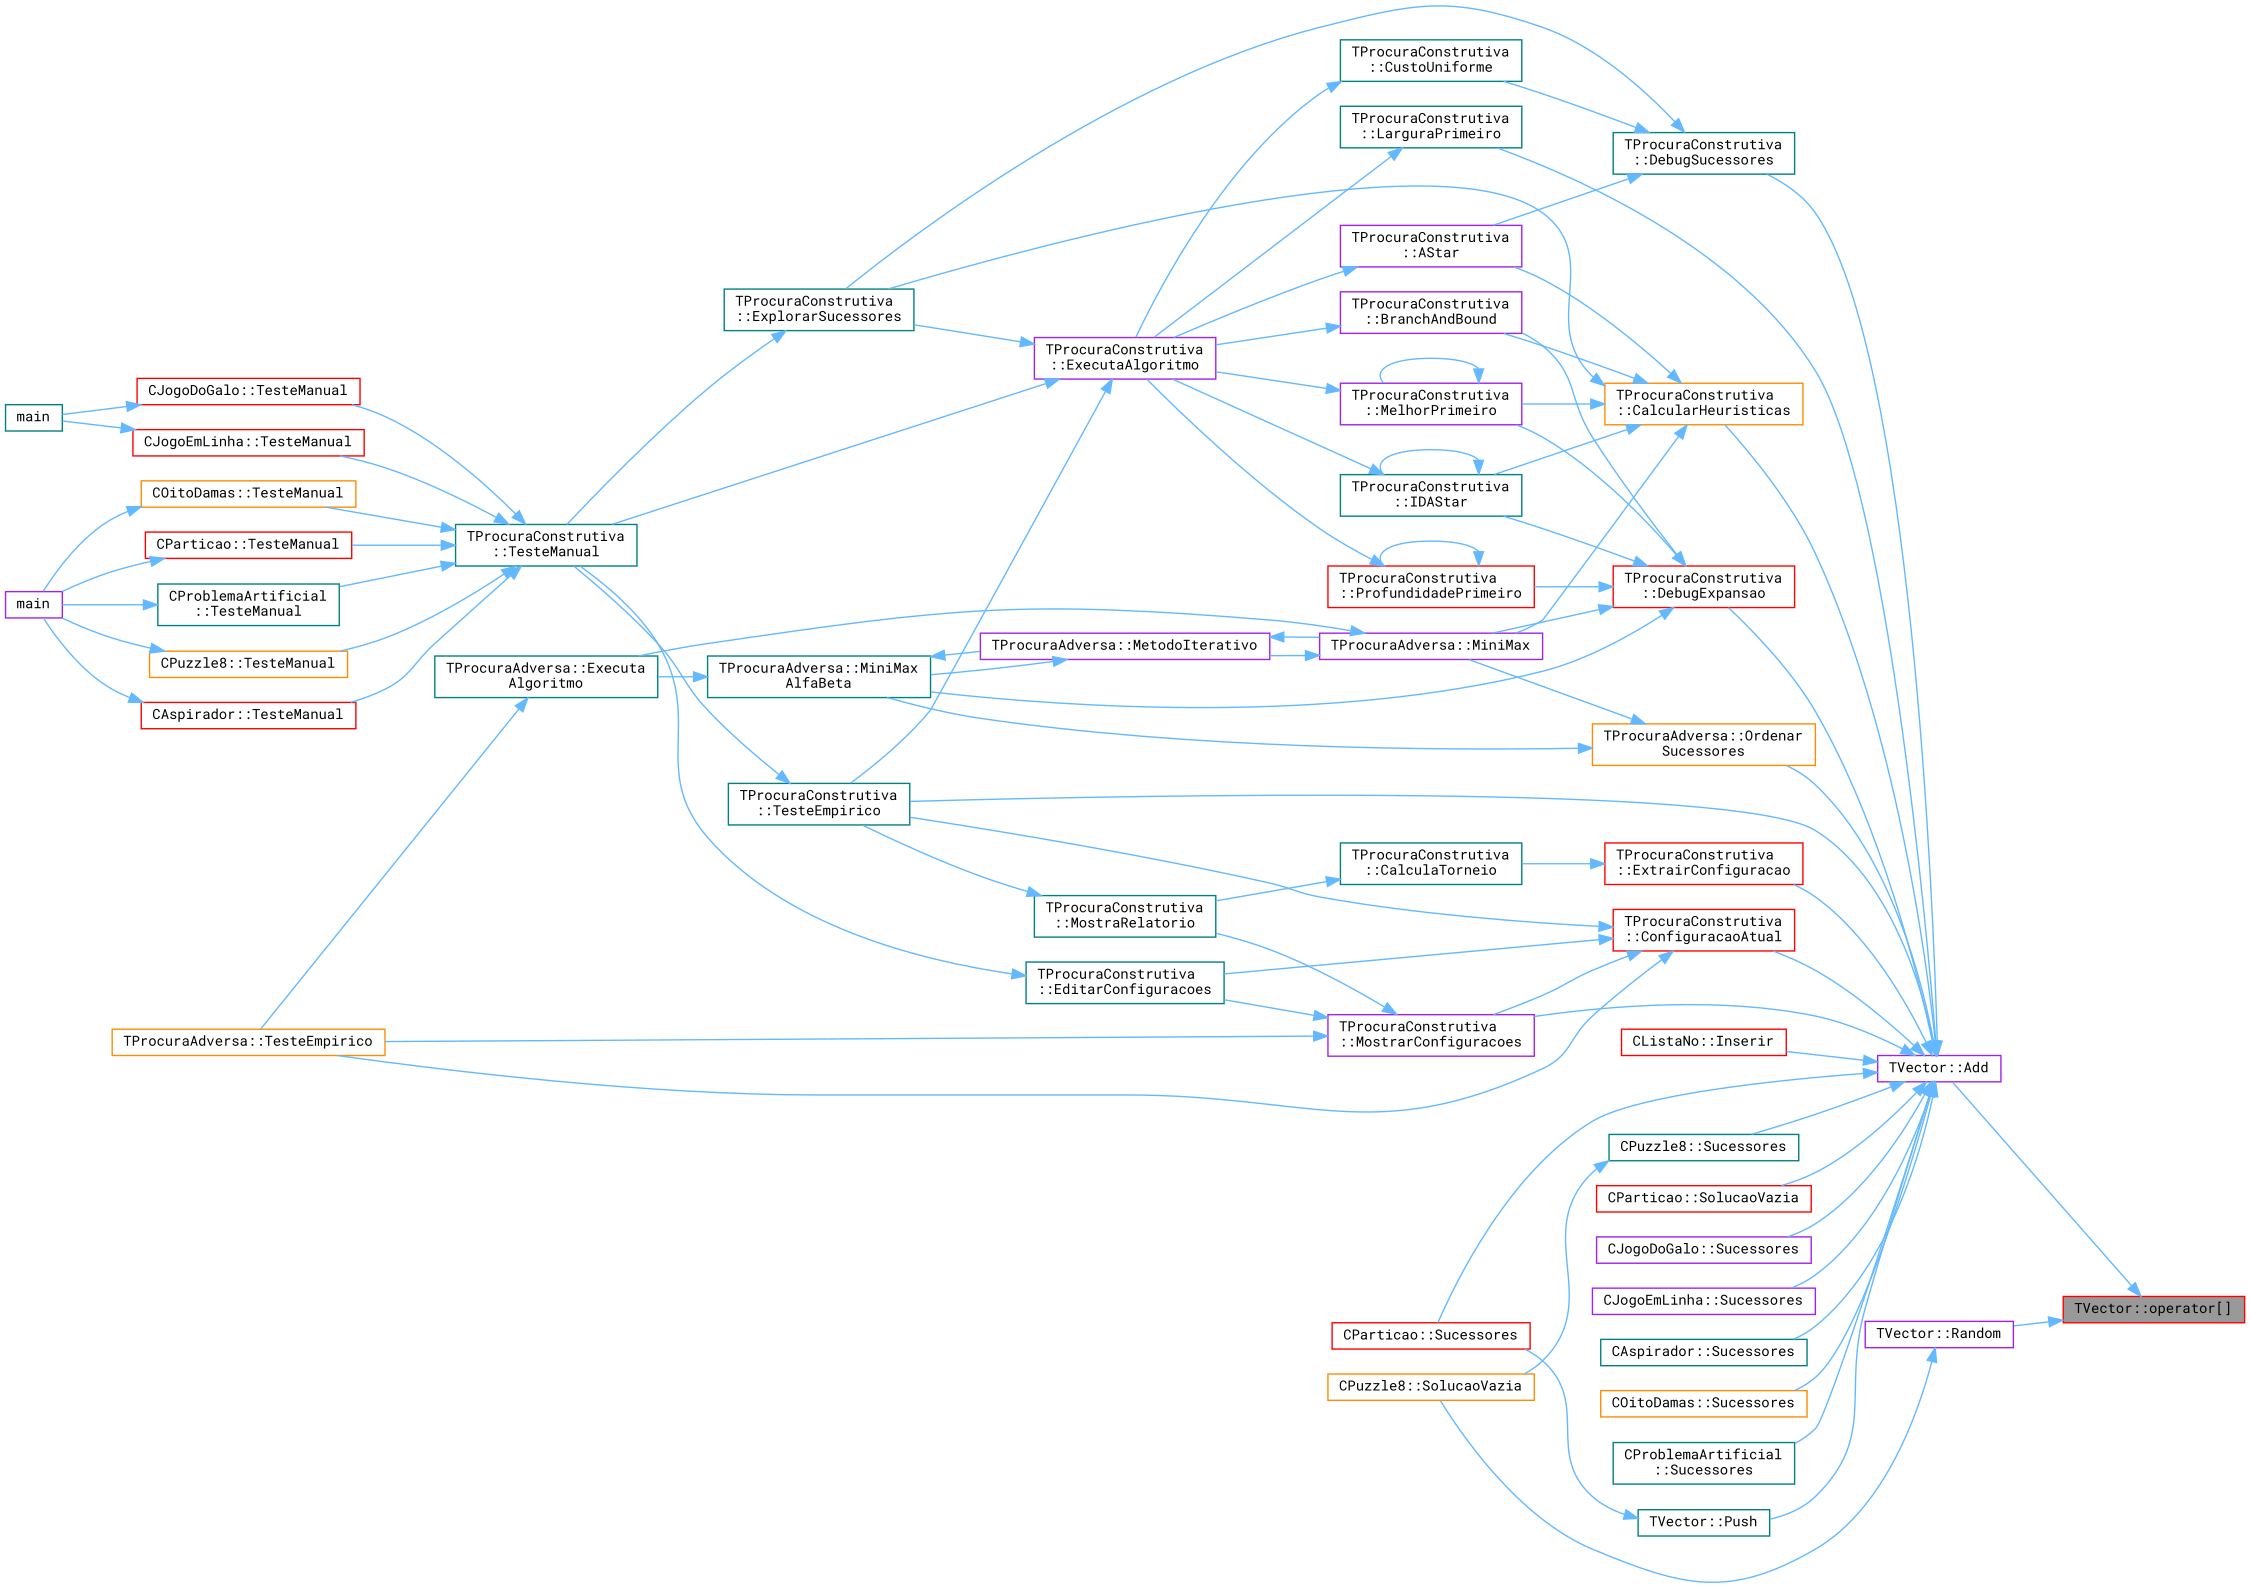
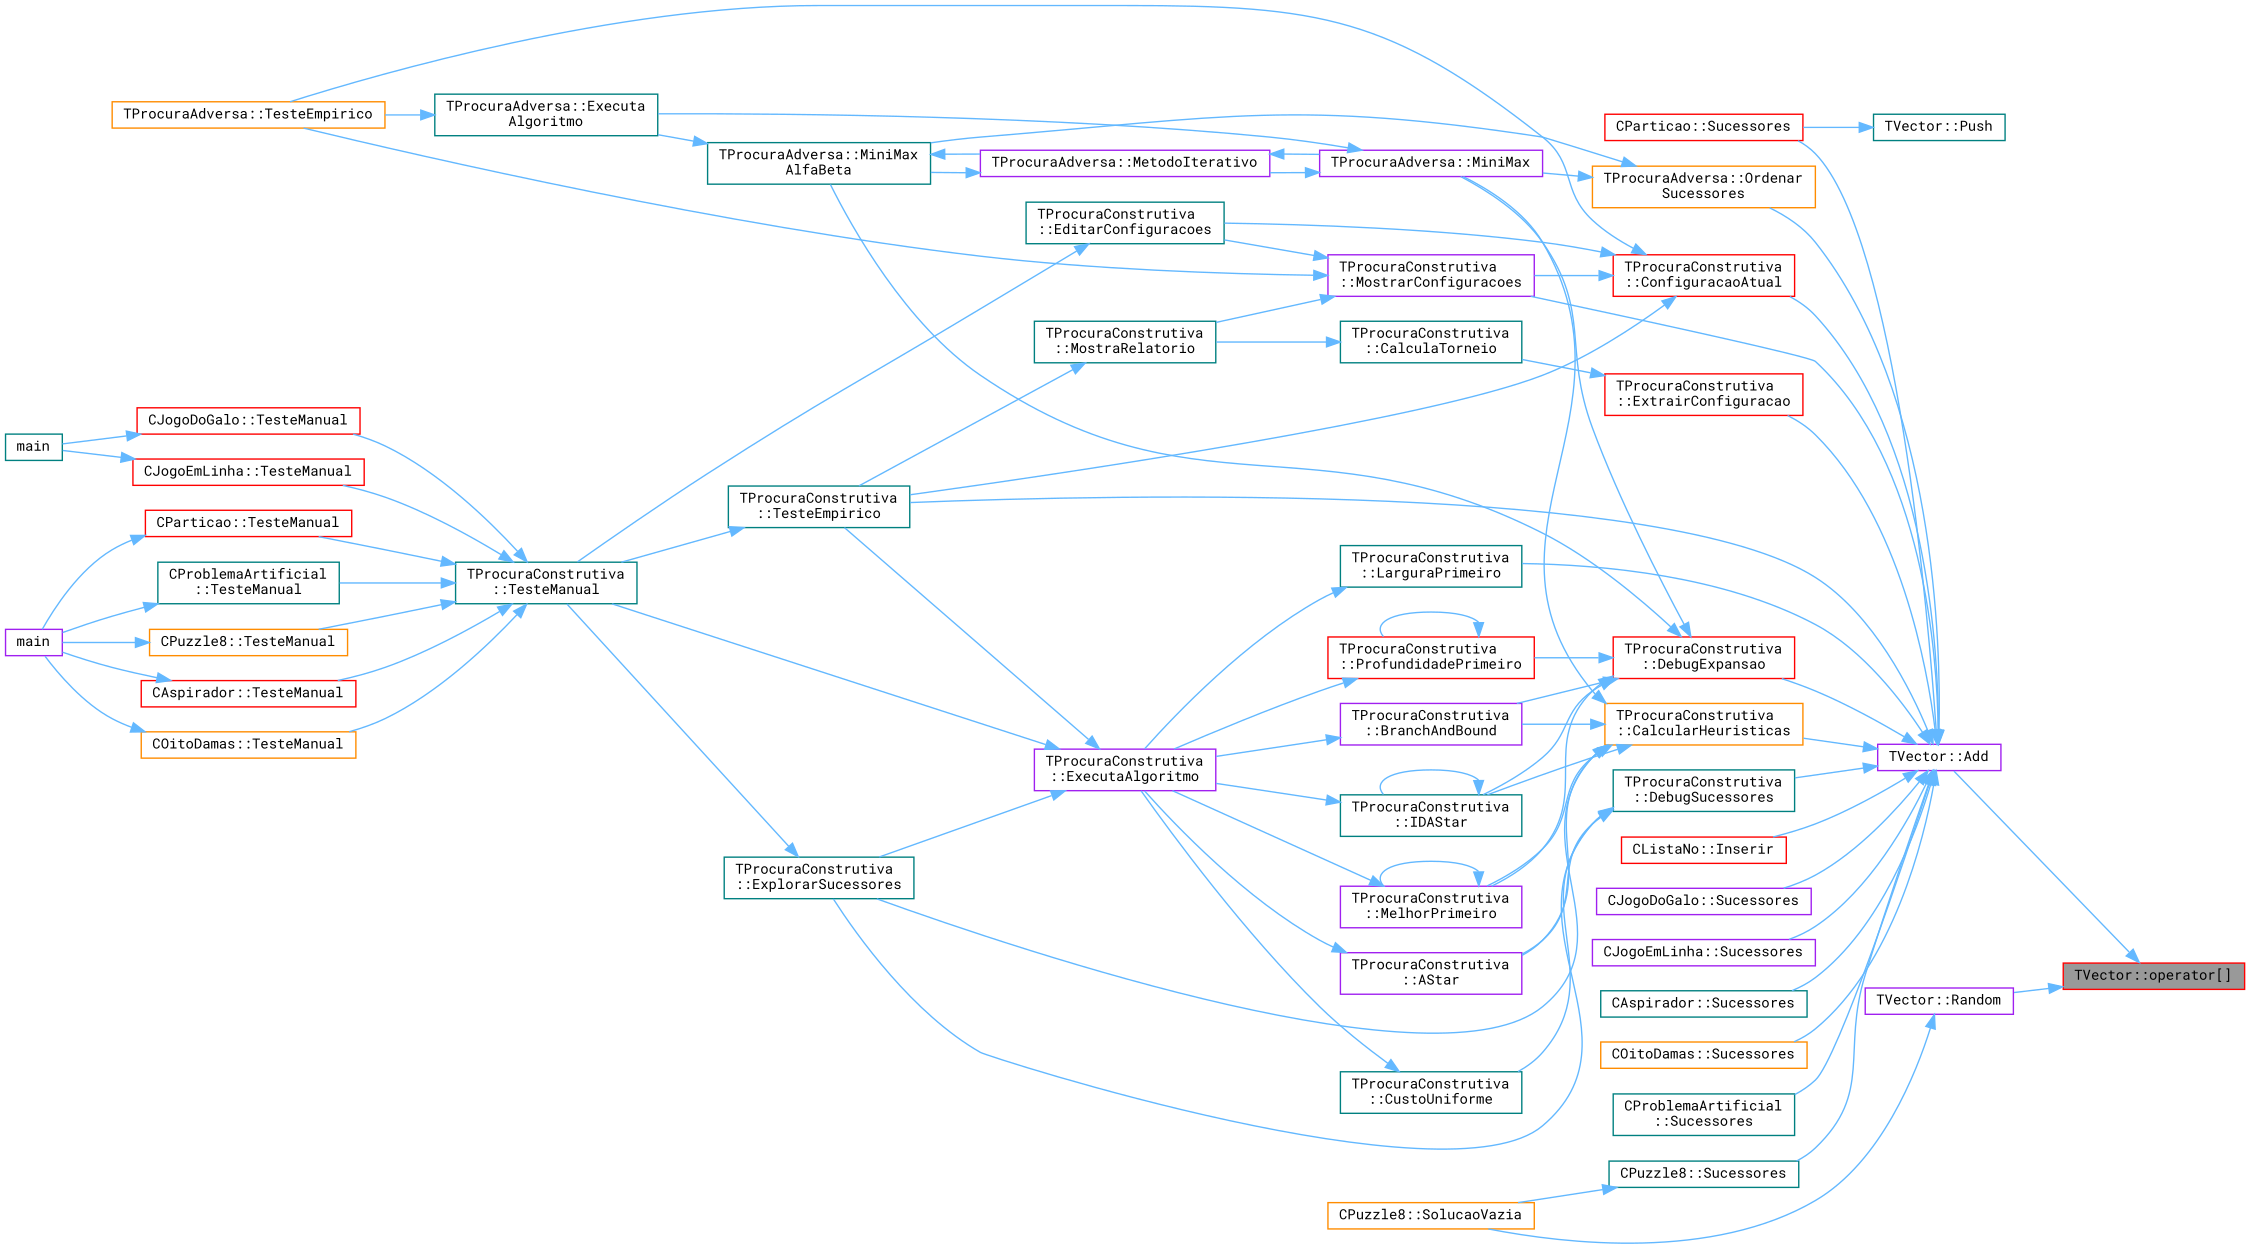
node "CParticao::SolucaoVazia": removed
edge "TVector::Push" -> "TVector::Add": removed
